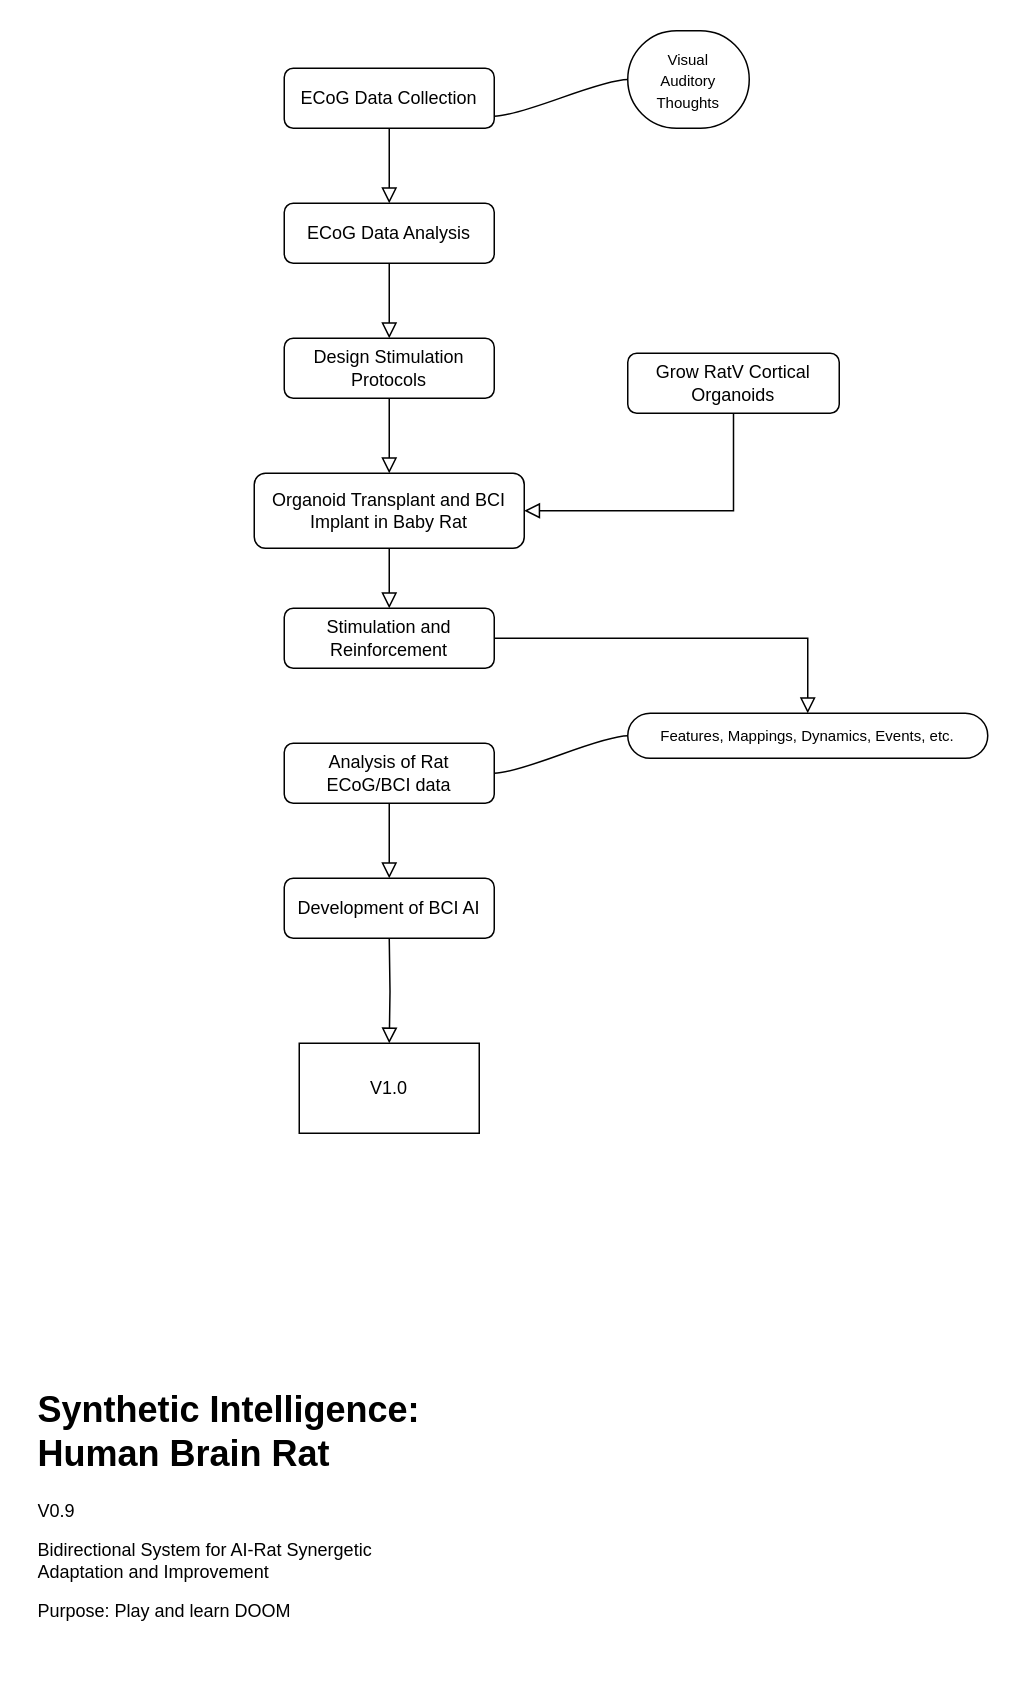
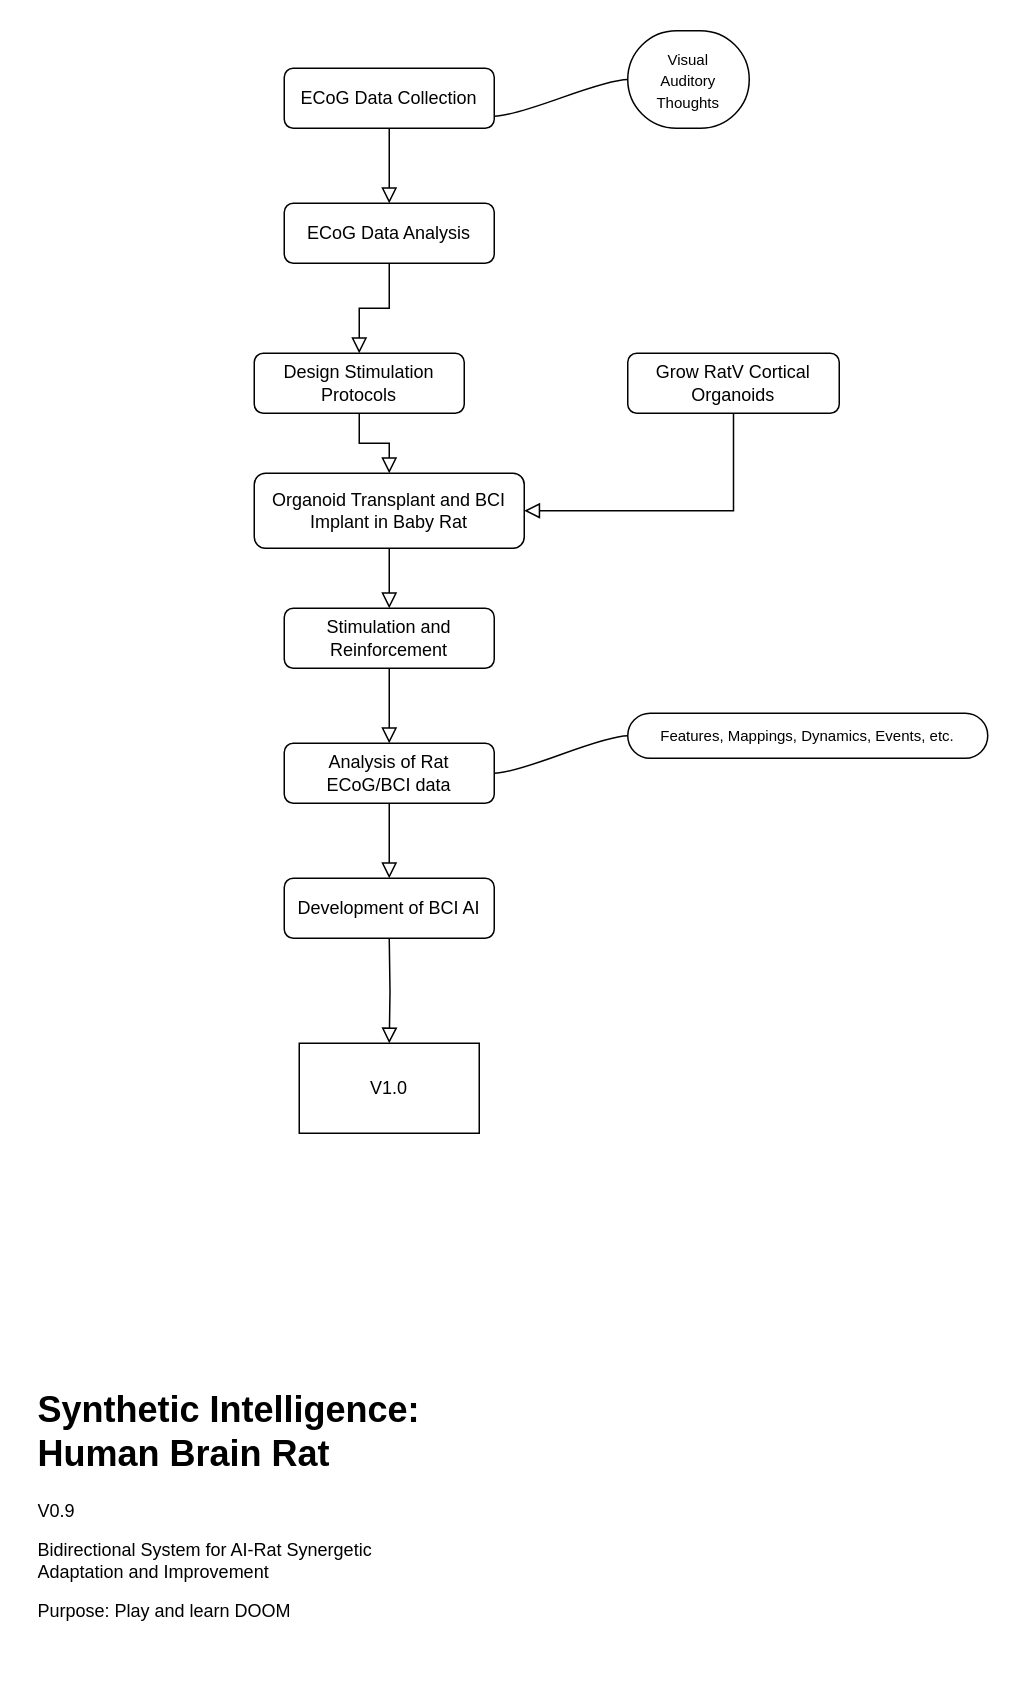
node "Design Stimulation Protocols": moved (389, 368) -> (359, 383)
edge "Stimulation and Reinforcement" -> "Features, Mappings, Dynamics, Events, etc.": now "Stimulation and Reinforcement" -> "Analysis of Rat ECoG/BCI data"
